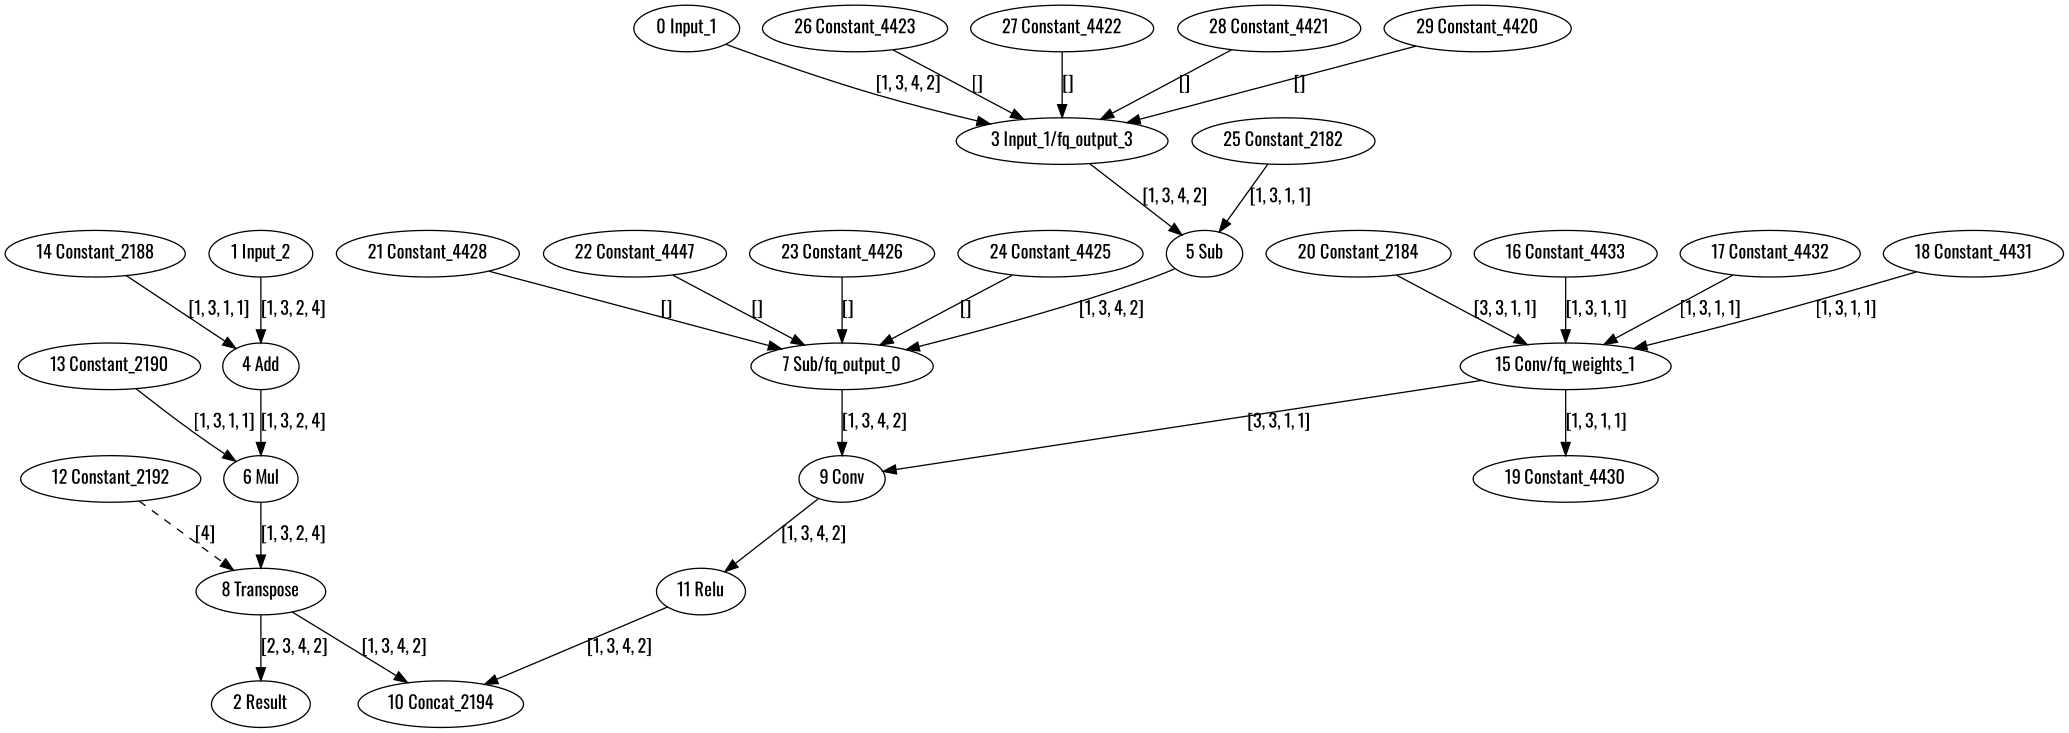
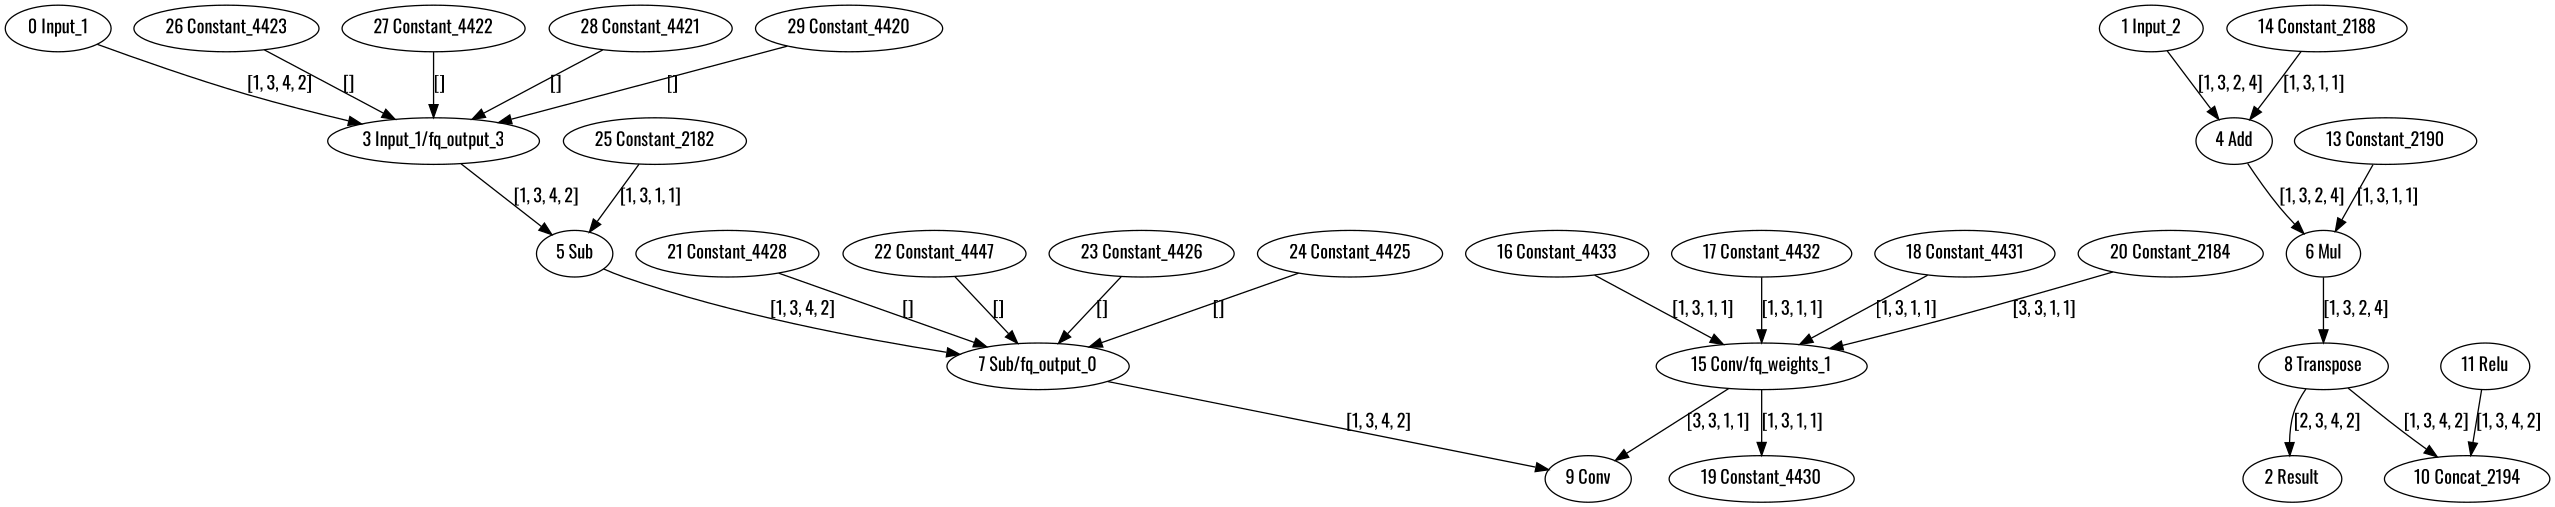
node "12 Constant_2192": removed
edge "9 Conv" -> "11 Relu": removed, label "[1, 3, 4, 2]"
